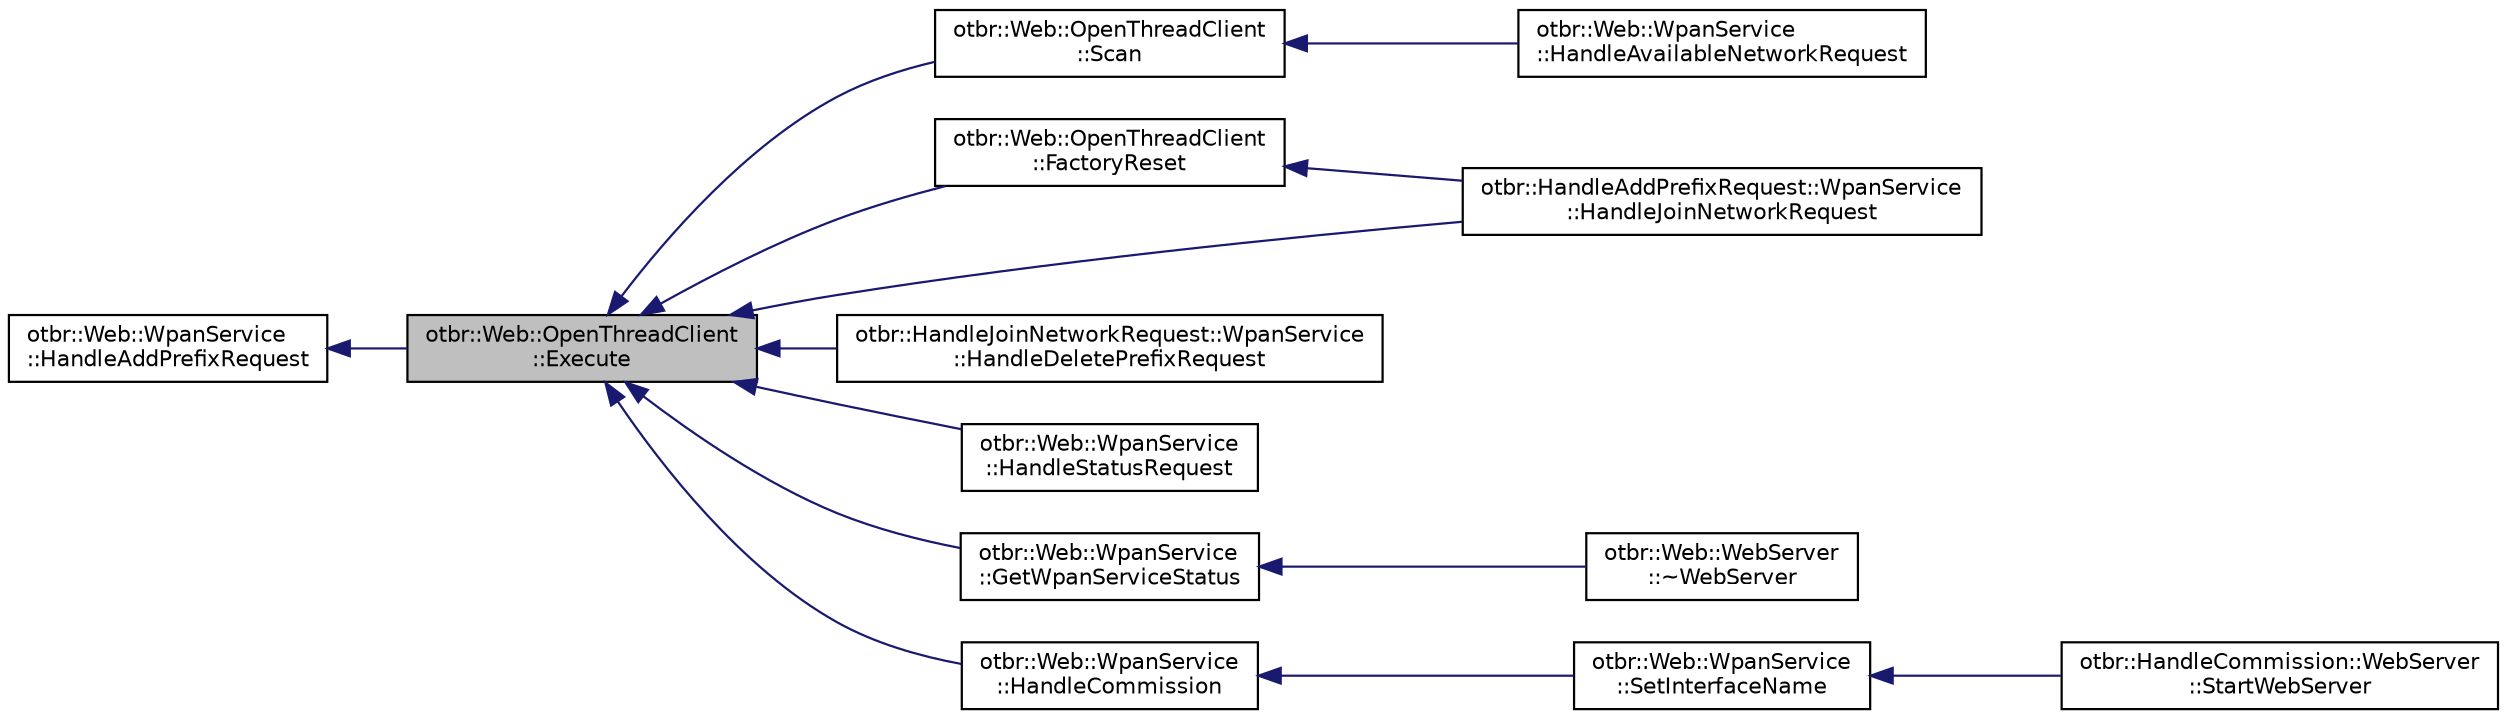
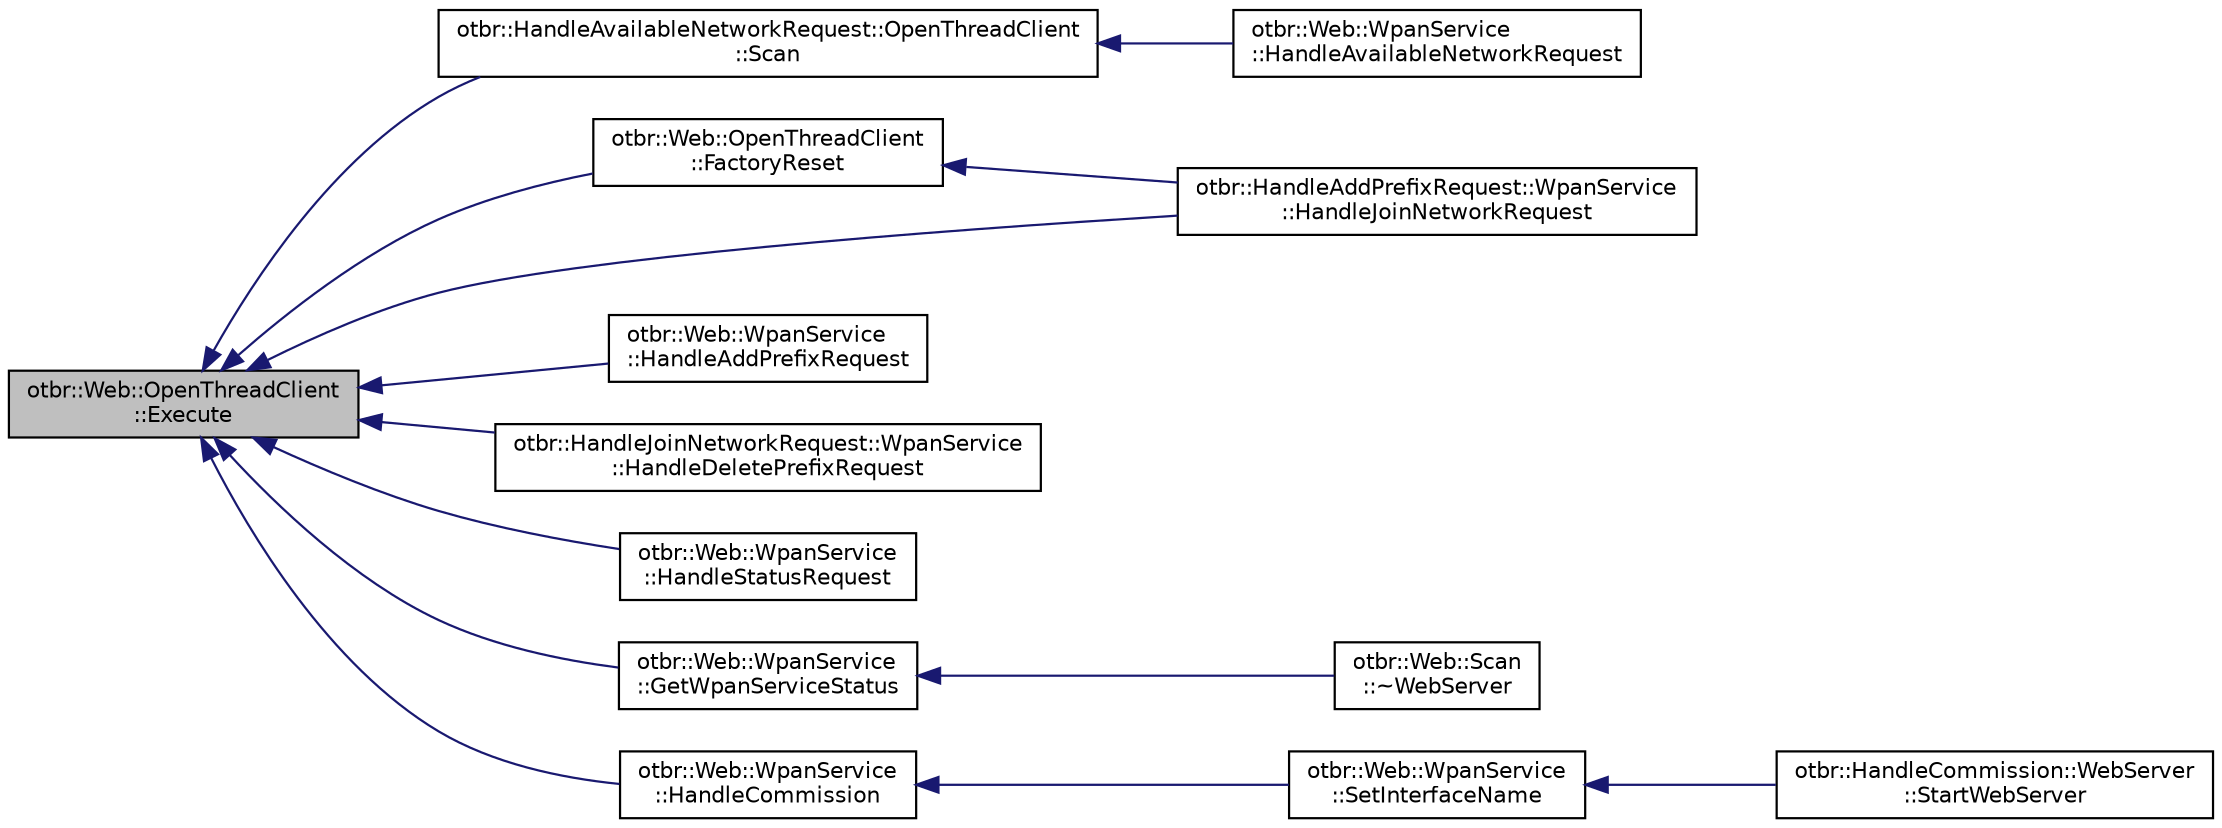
node "otbr::Web::OpenThreadClient ::Scan": label "otbr::Web::OpenThreadClient ::Scan" -> "otbr::HandleAvailableNetworkRequest::OpenThreadClient ::Scan"
edge "otbr::Web::OpenThreadClient ::Execute" -> "otbr::Web::WpanService ::HandleAddPrefixRequest": reversed
node "otbr::Web::WebServer ::~WebServer": label "otbr::Web::WebServer ::~WebServer" -> "otbr::Web::Scan ::~WebServer"
